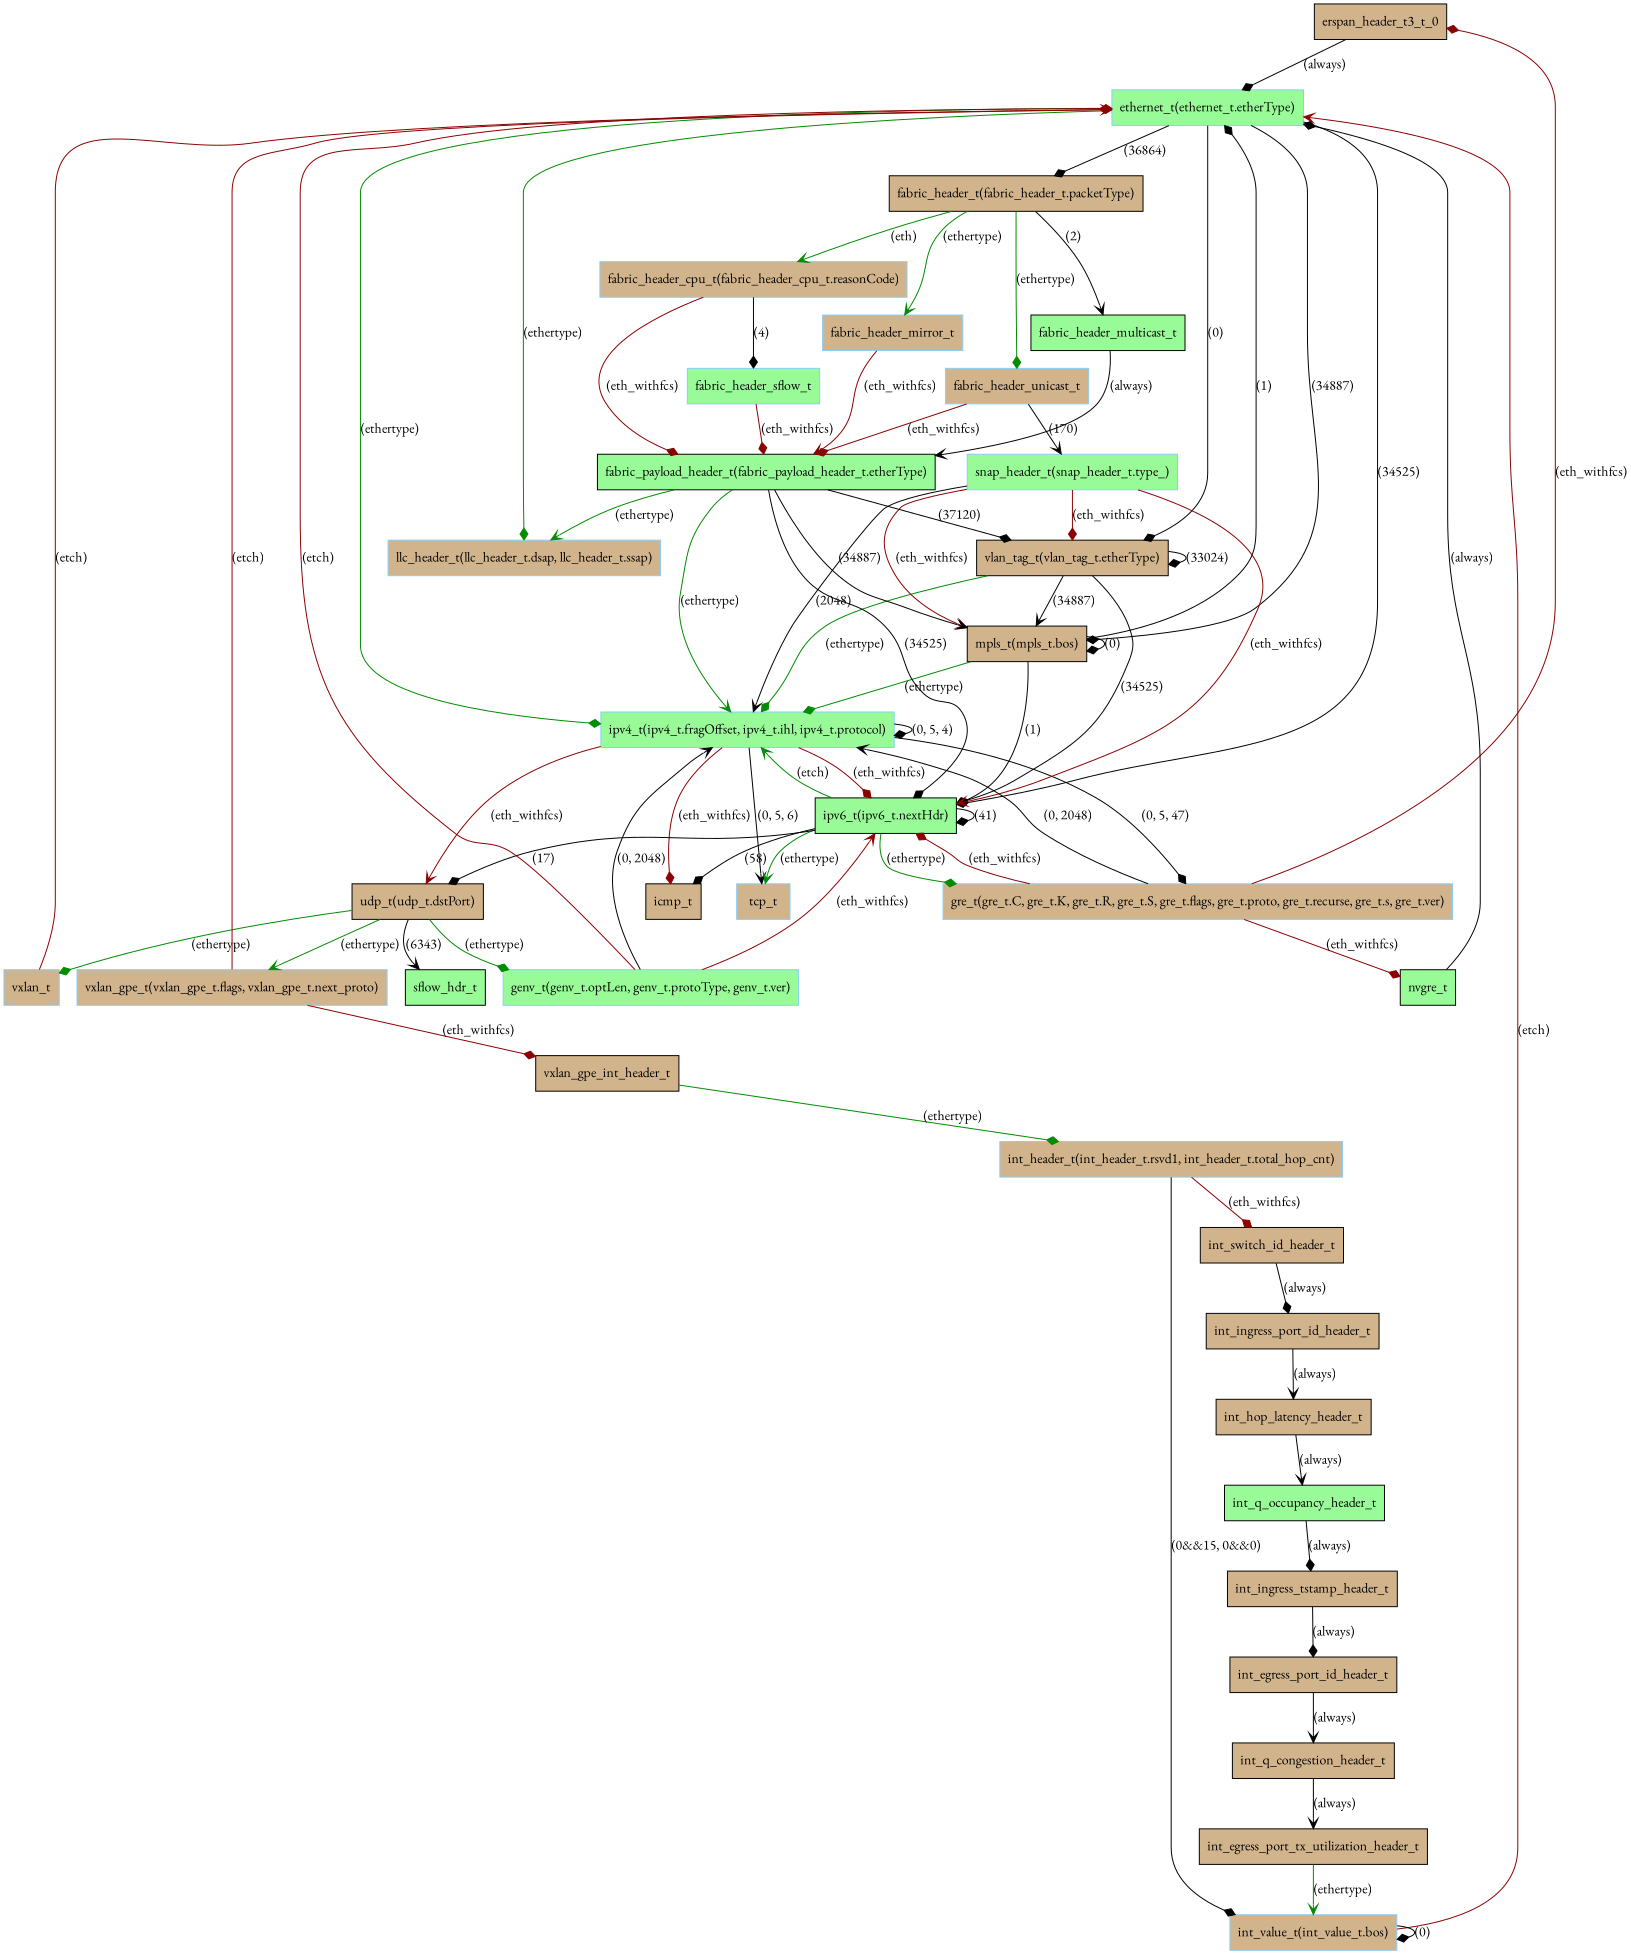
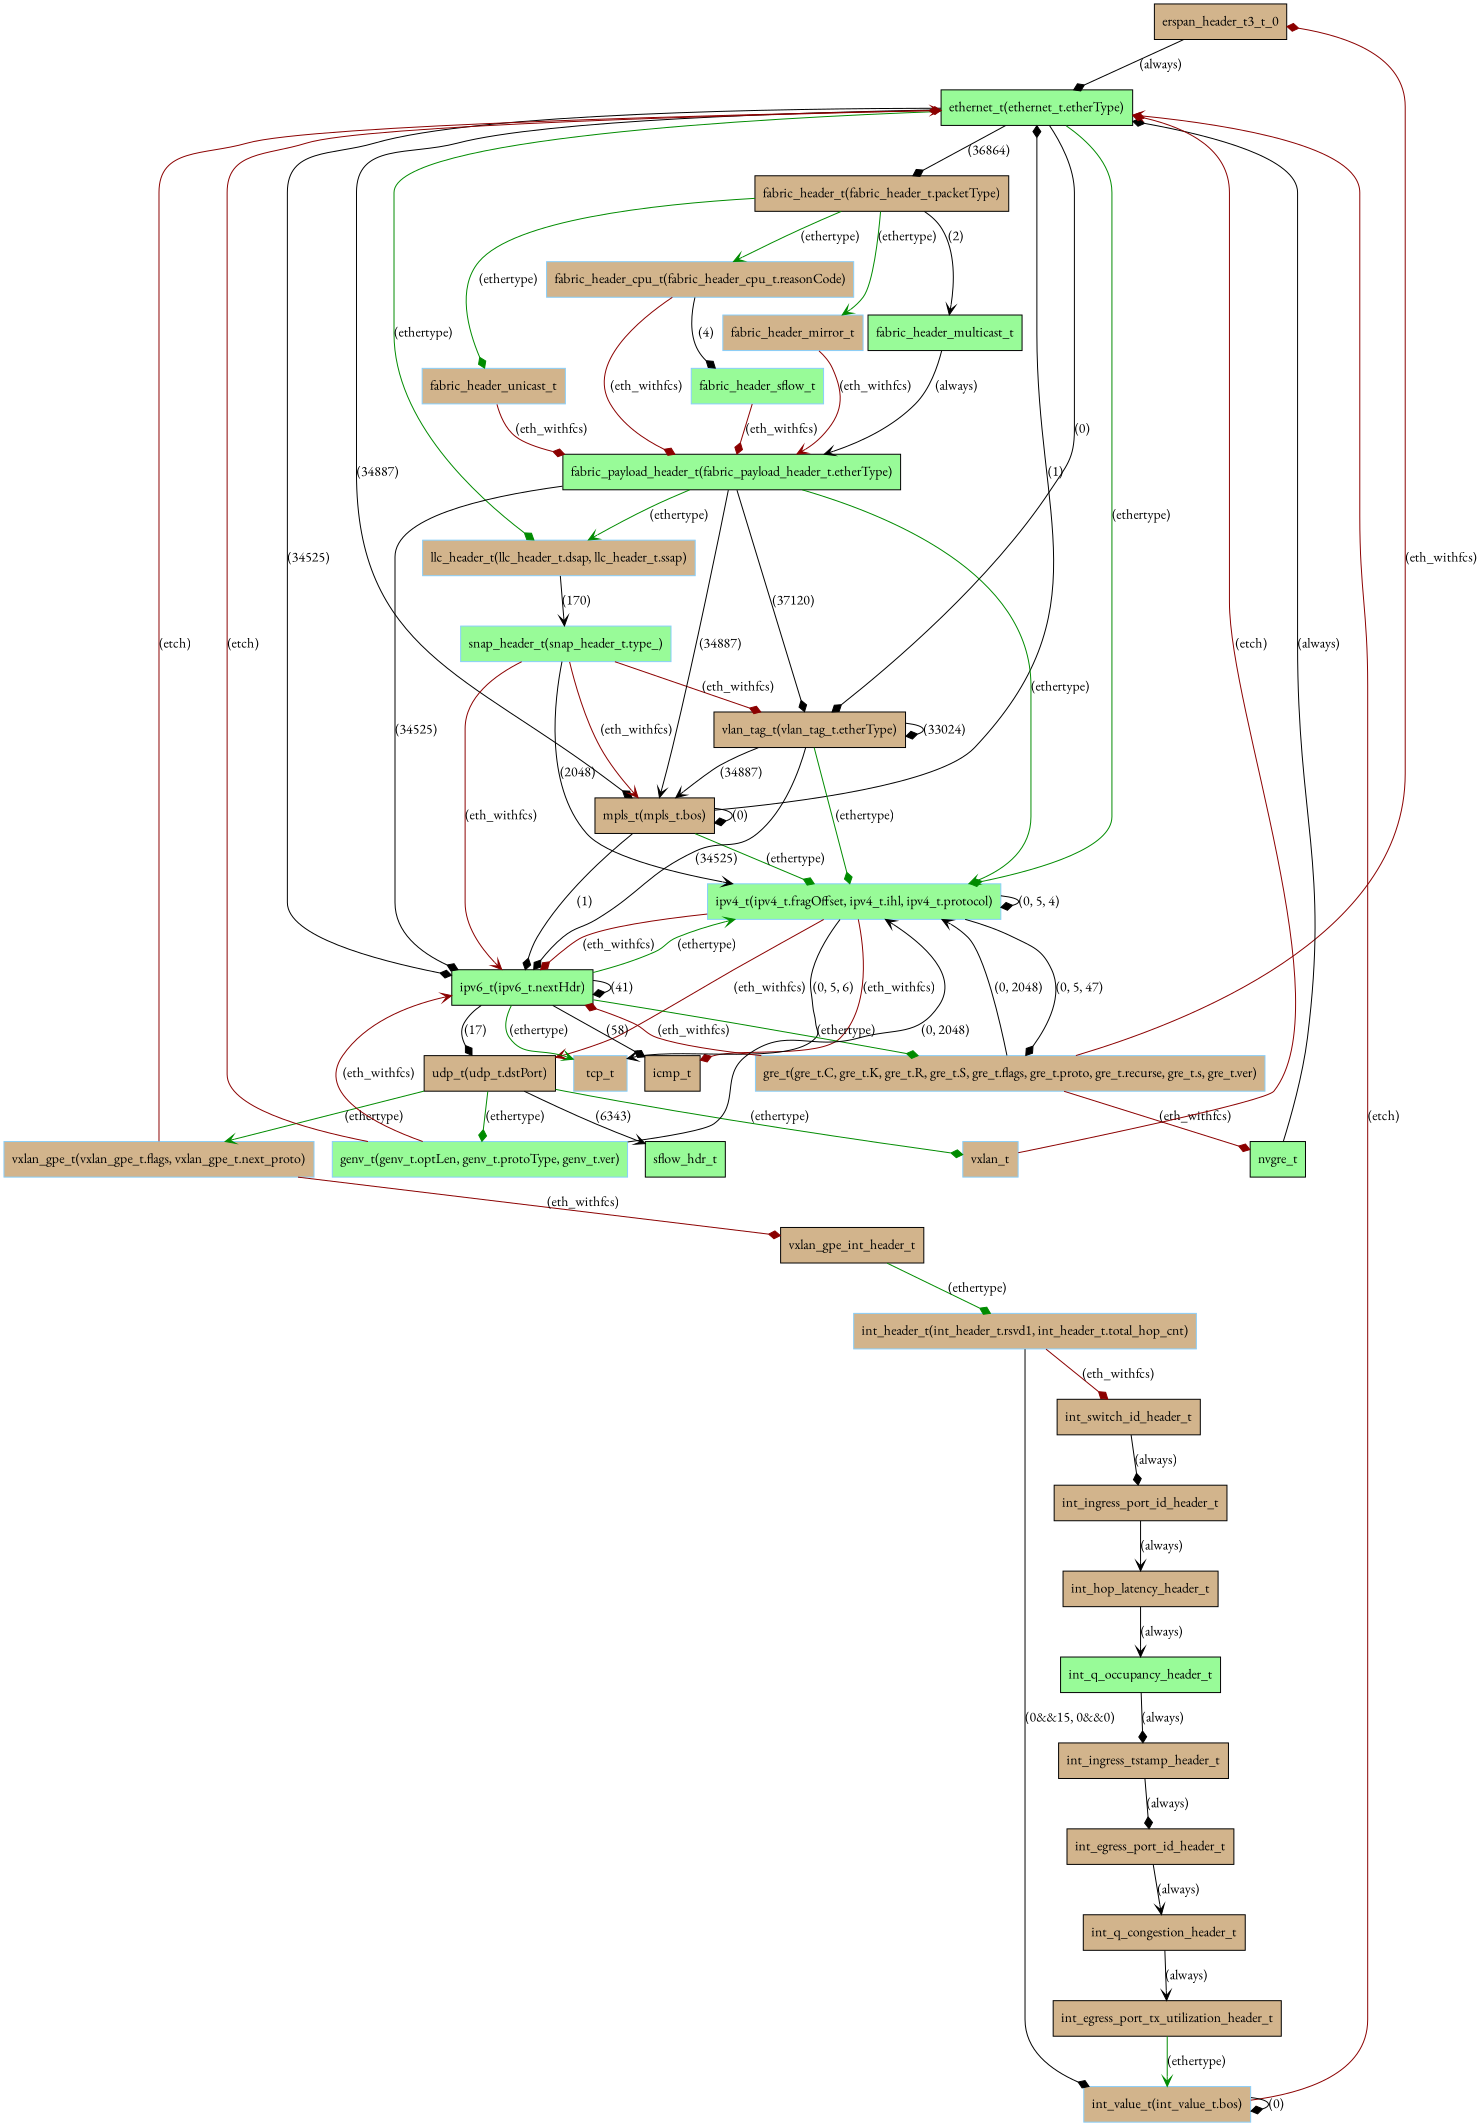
node "ethernet_t(ethernet_t.etherType)": color lightskyblue -> black
edge "fabric_header_t(fabric_header_t.packetType)" -> "fabric_header_cpu_t(fabric_header_cpu_t.reasonCode)": label "(eth)" -> "(ethertype)"
edge "fabric_header_unicast_t" -> "snap_header_t(snap_header_t.type_)": now "llc_header_t(llc_header_t.dsap, llc_header_t.ssap)" -> "snap_header_t(snap_header_t.type_)"
edge "ipv6_t(ipv6_t.nextHdr)" -> "ipv4_t(ipv4_t.fragOffset, ipv4_t.ihl, ipv4_t.protocol)": label "(etch)" -> "(ethertype)"
